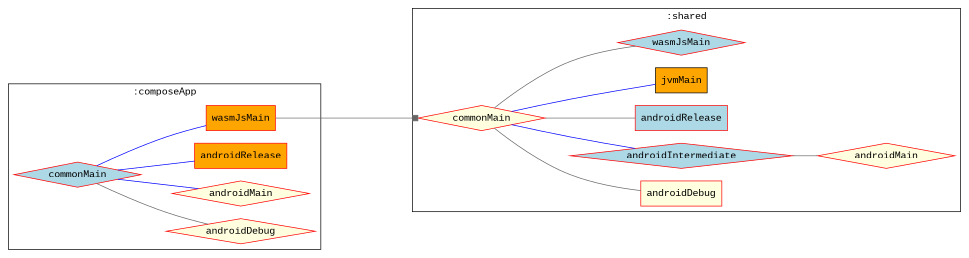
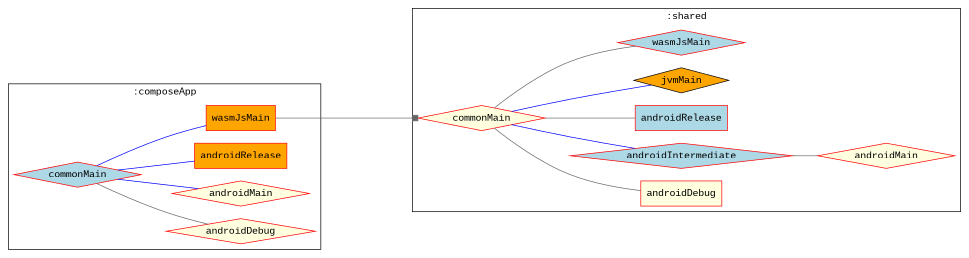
node "jvmMain": shape box -> diamond
